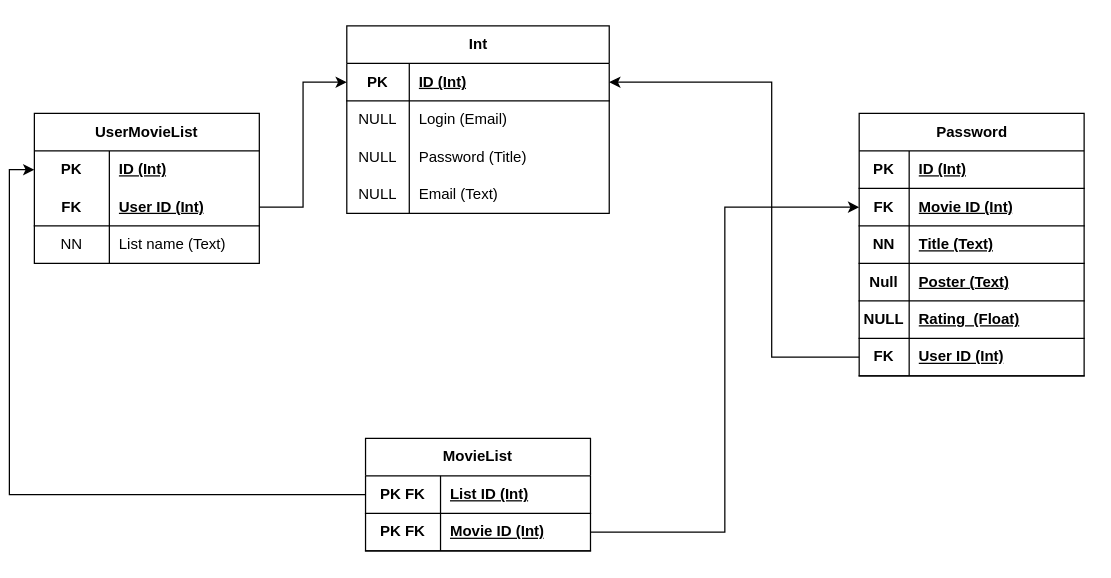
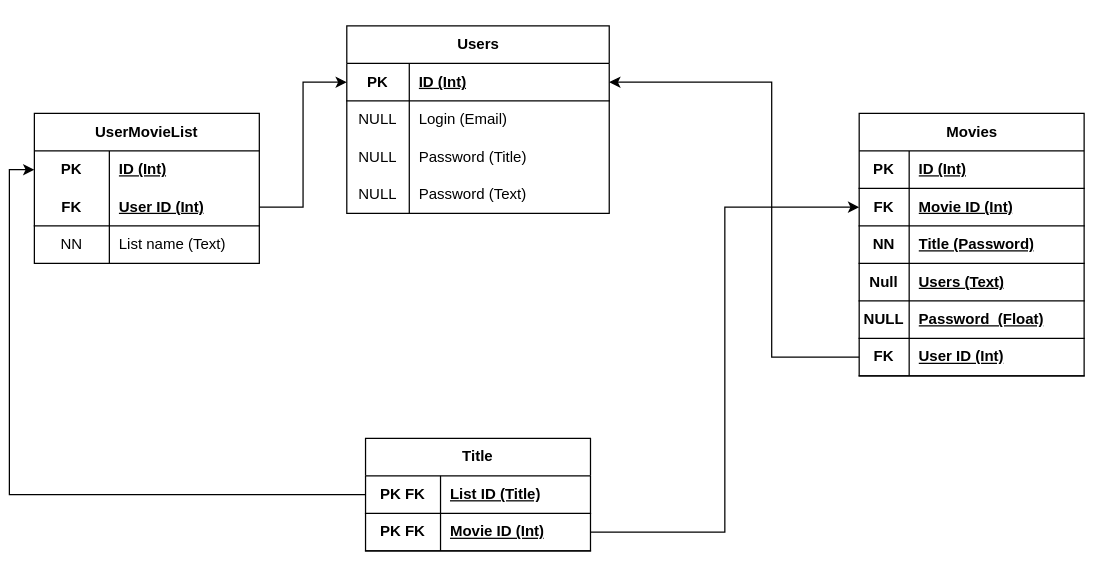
node "Int": label "Int" -> "Users"
node "Password": label "Password" -> "Movies"
node "Email (Text)": label "Email (Text)" -> "Password (Text)"
node "Title (Text)": label "Title (Text)" -> "Title (Password)"
node "Poster (Text)": label "Poster (Text)" -> "Users (Text)"
node "Rating (Float)": label "Rating (Float)" -> "Password (Float)"
node "MovieList": label "MovieList" -> "Title"
node "List ID (Int)": label "List ID (Int)" -> "List ID (Title)"
